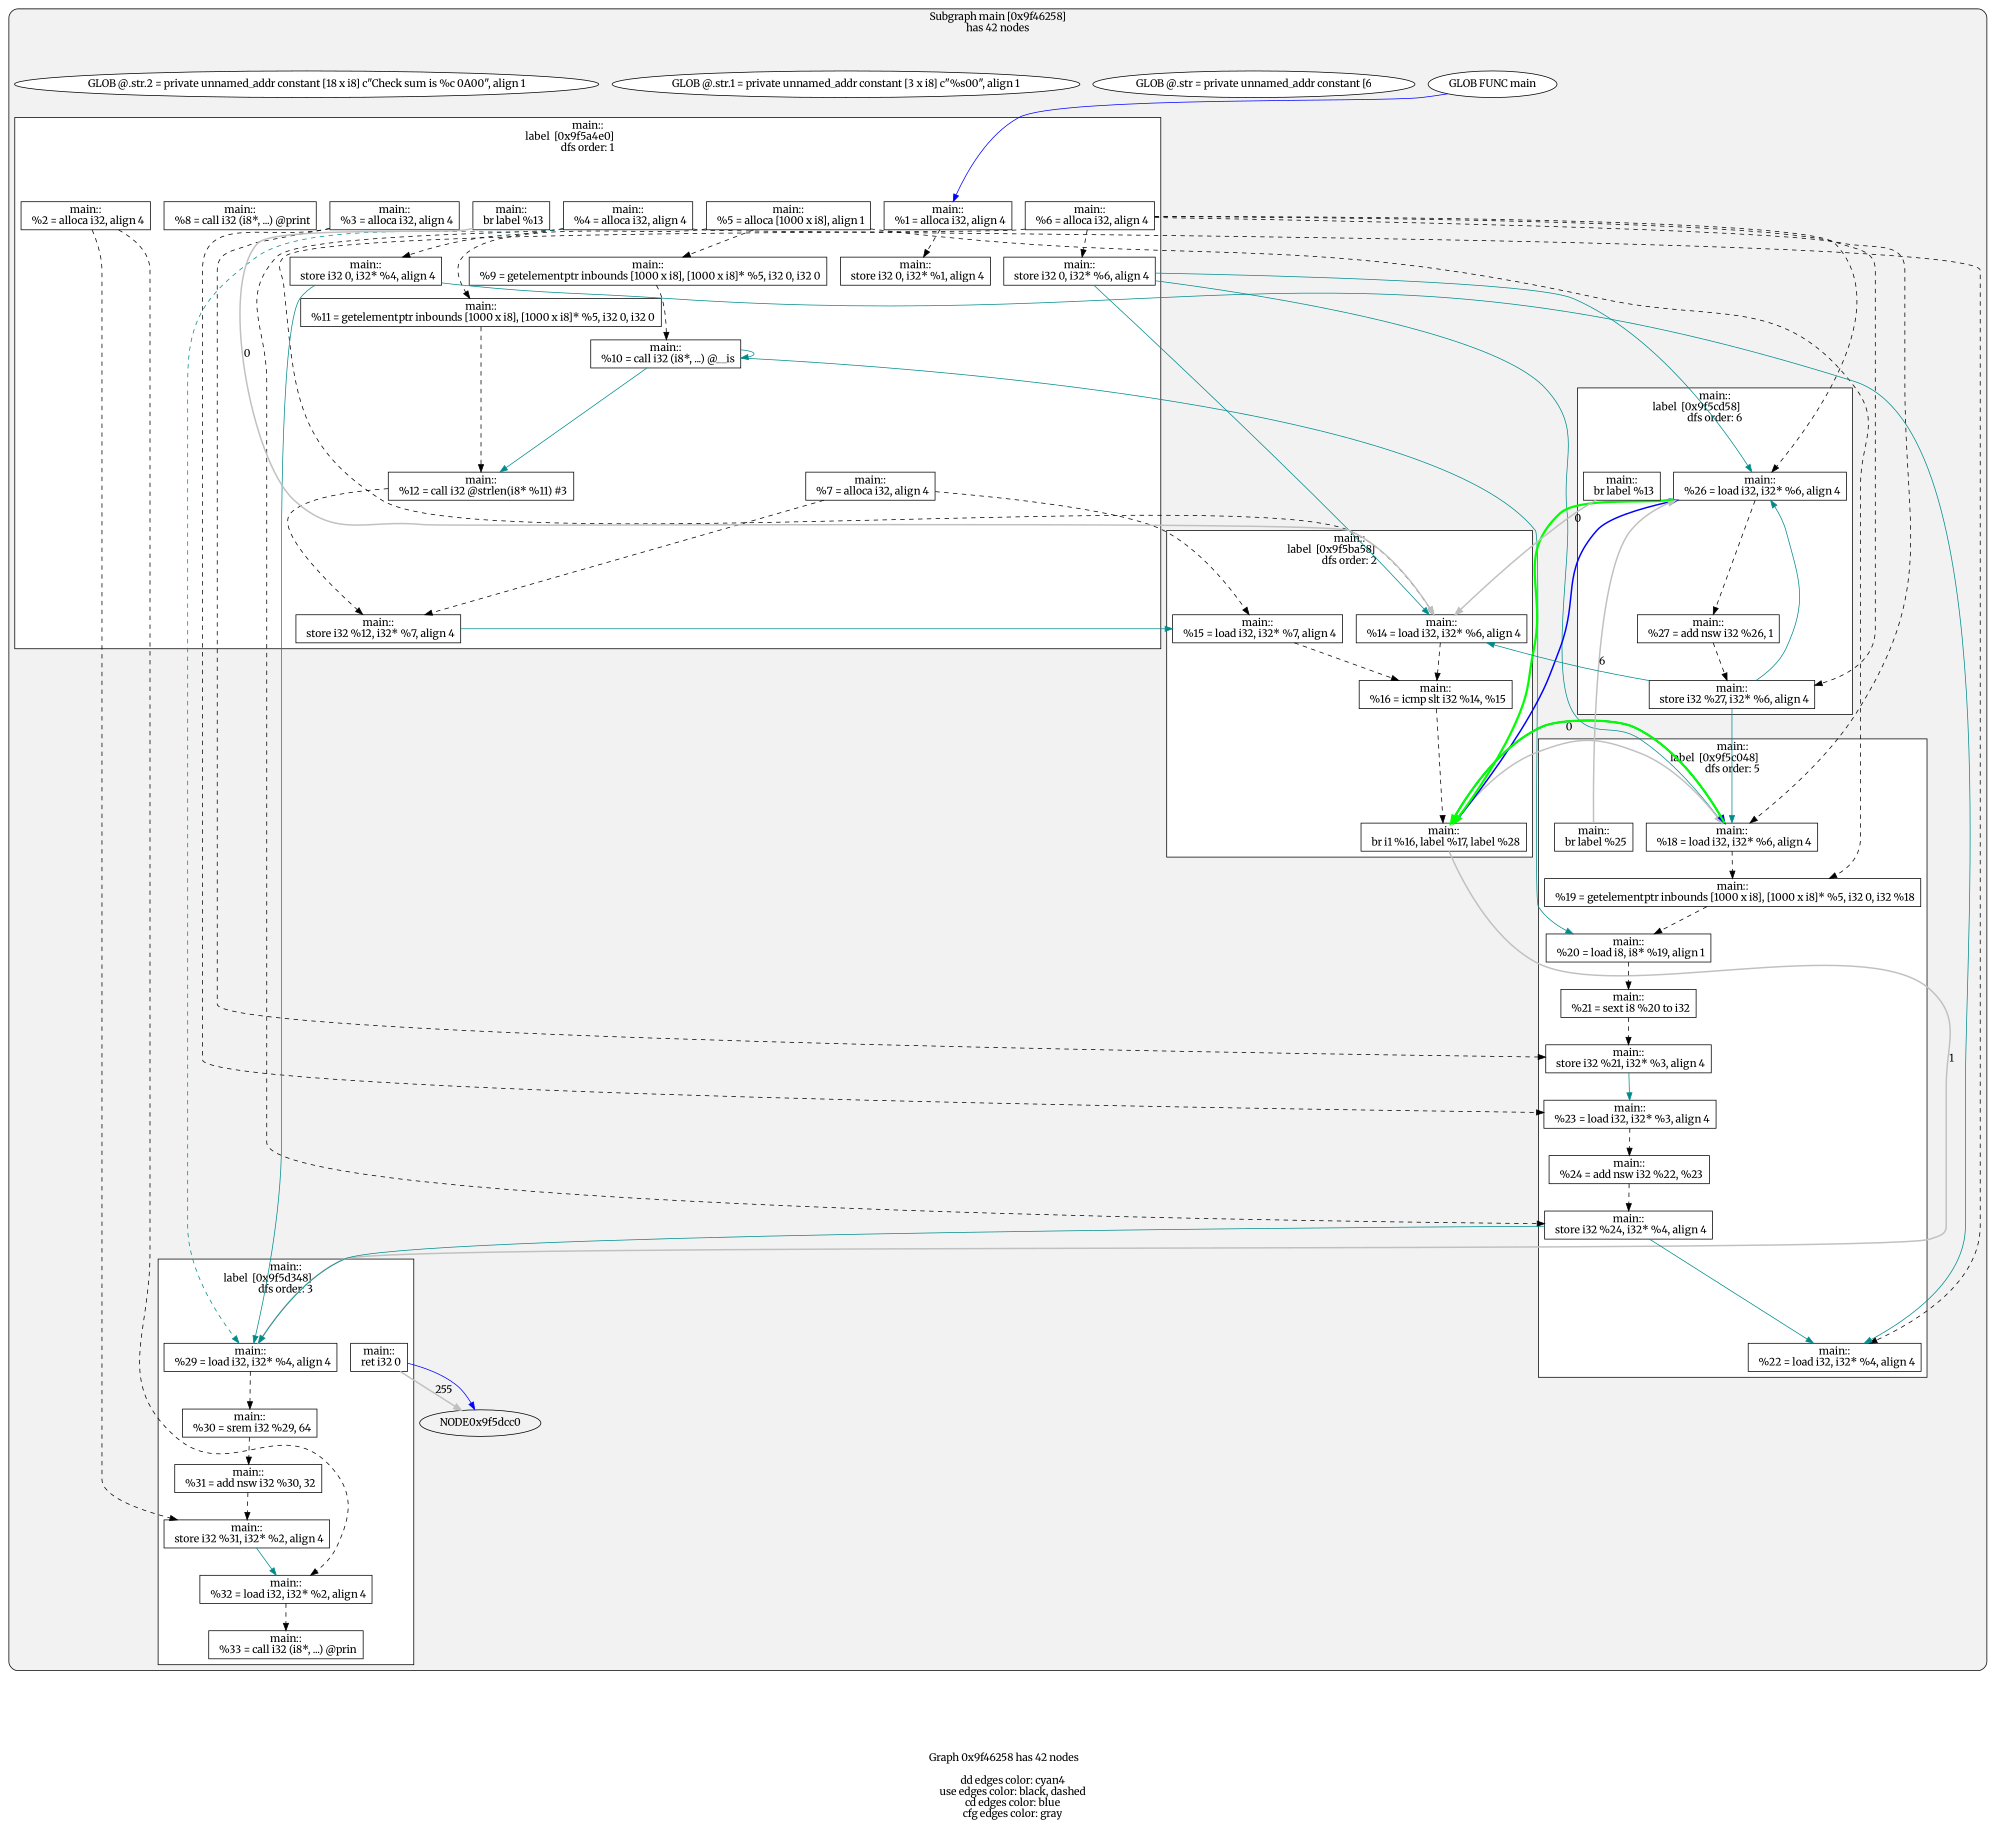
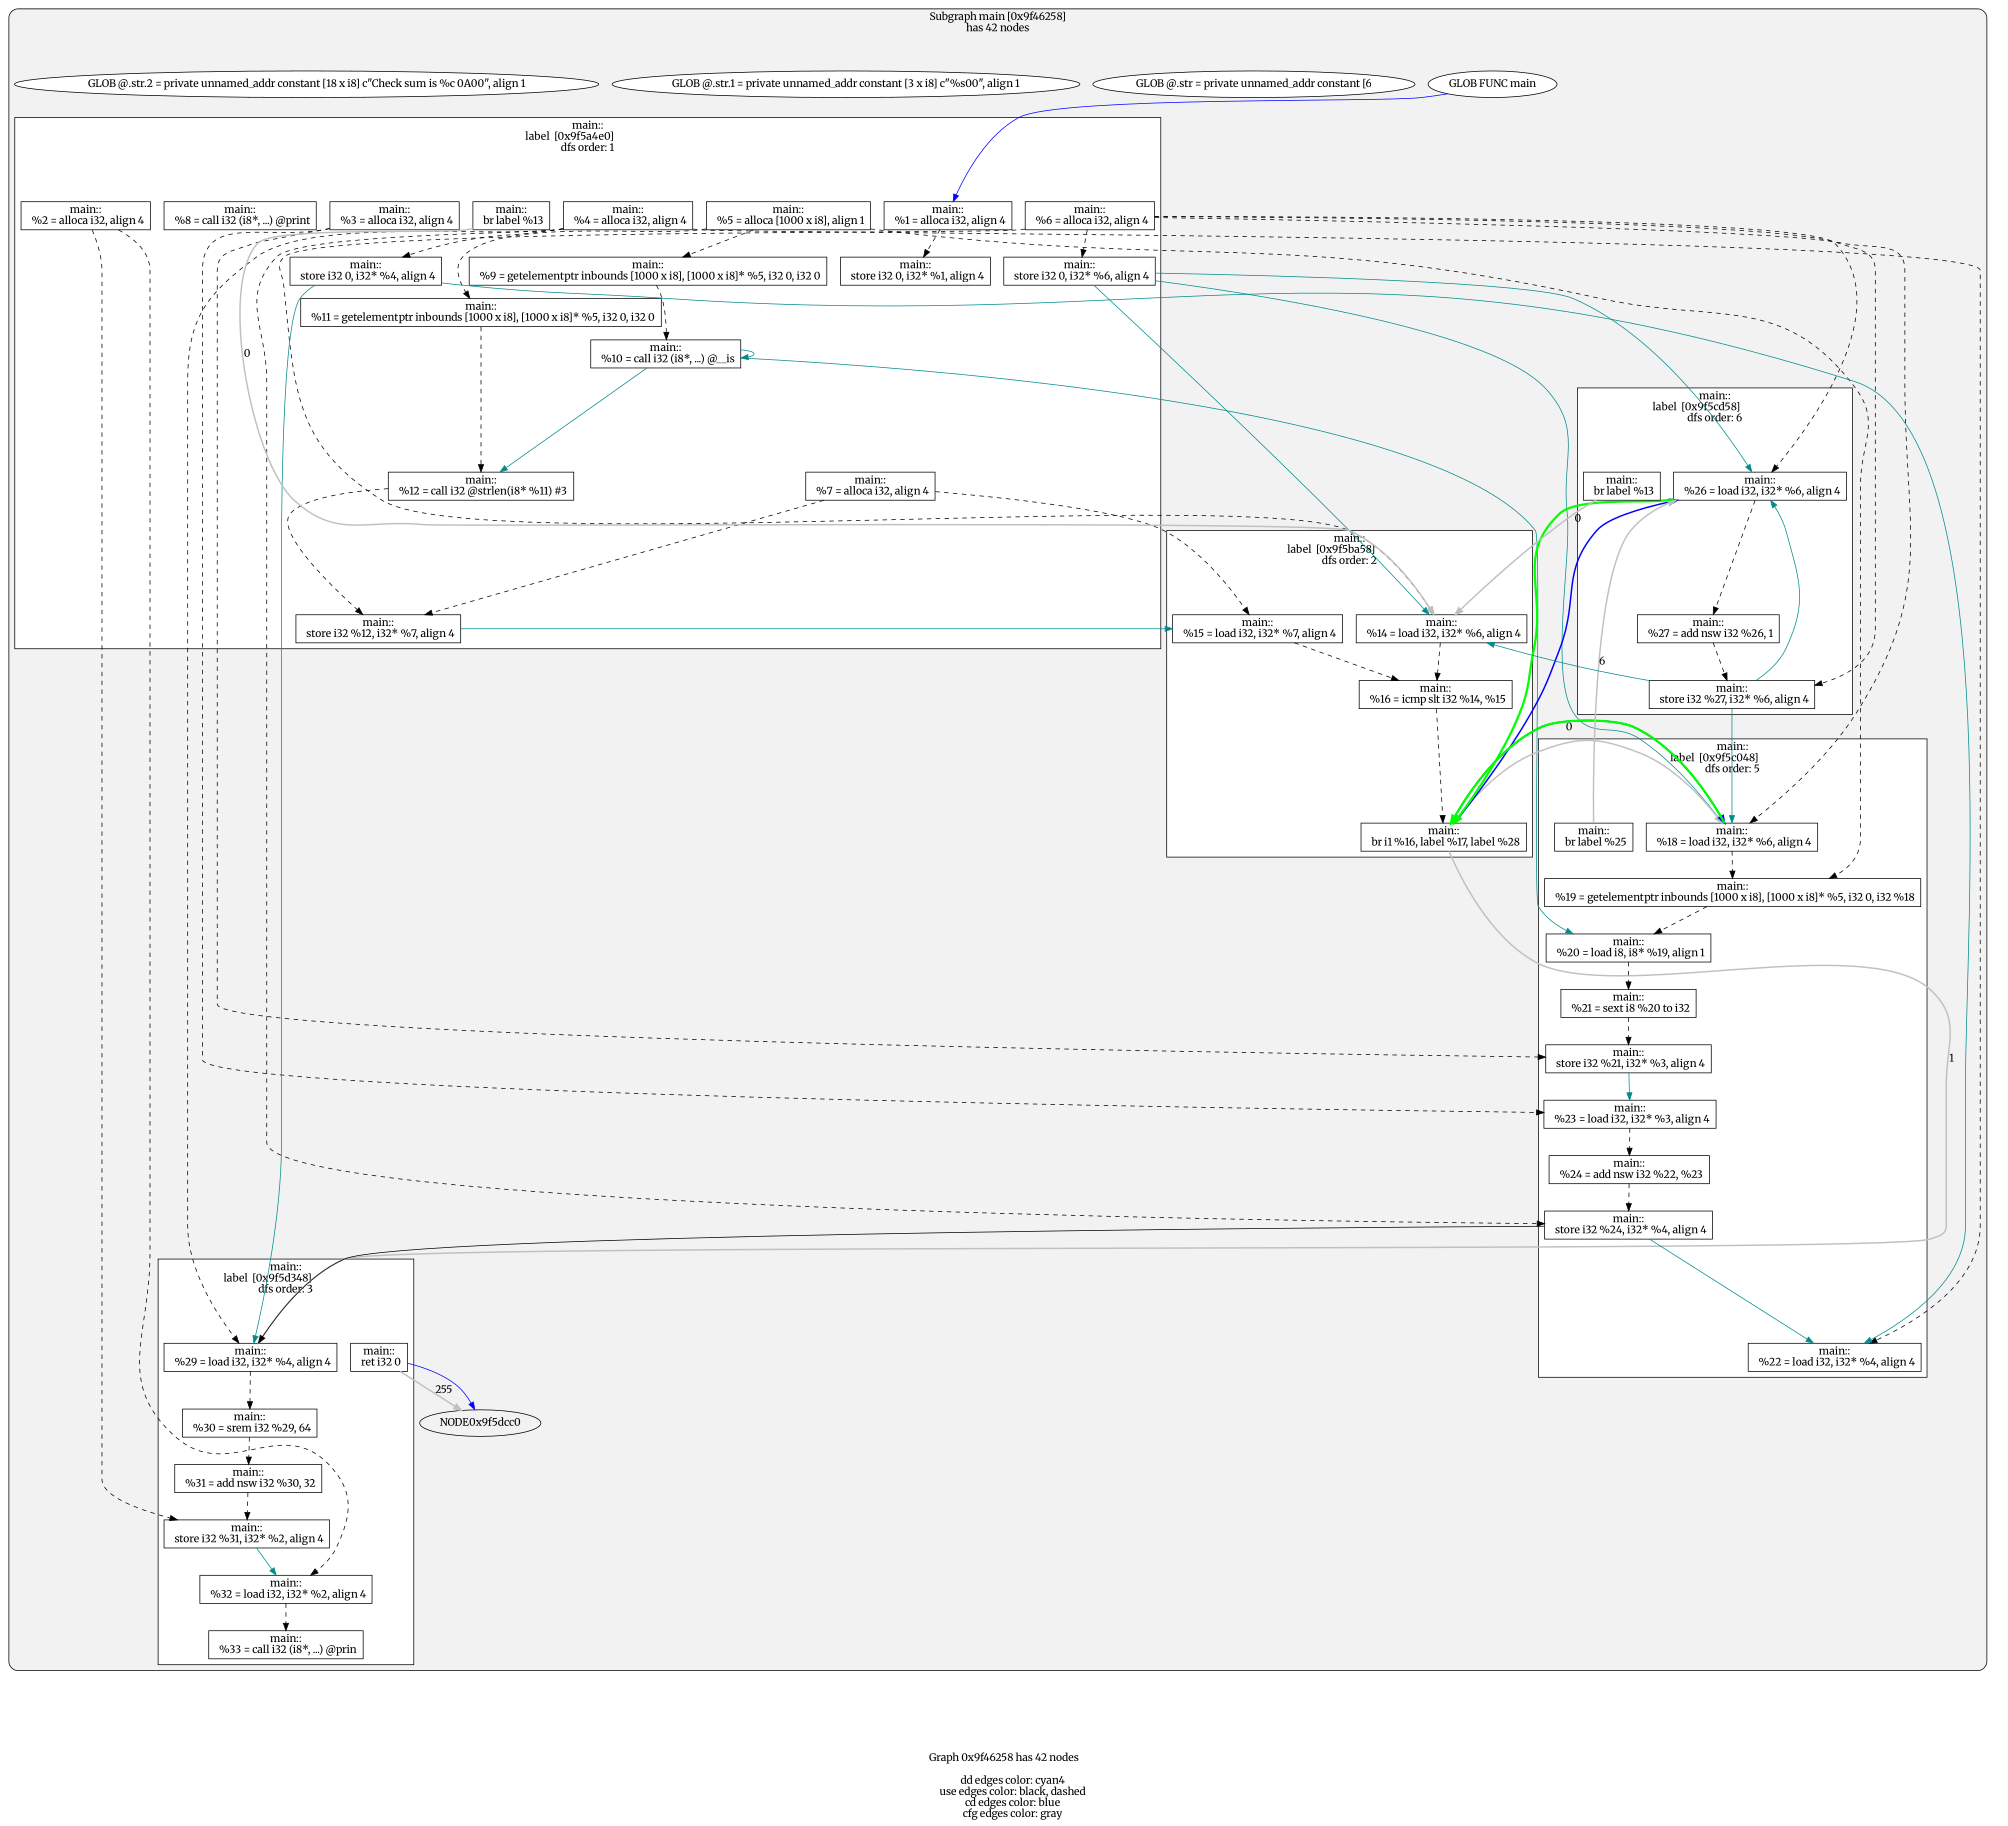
edge "main:: %4 = alloca i32, align 4" -> "main:: %29 = load i32, i32* %4, align 4": color cyan4 -> black
edge "main:: store i32 %24, i32* %4, align 4" -> "main:: %29 = load i32, i32* %4, align 4": color cyan4 -> black
